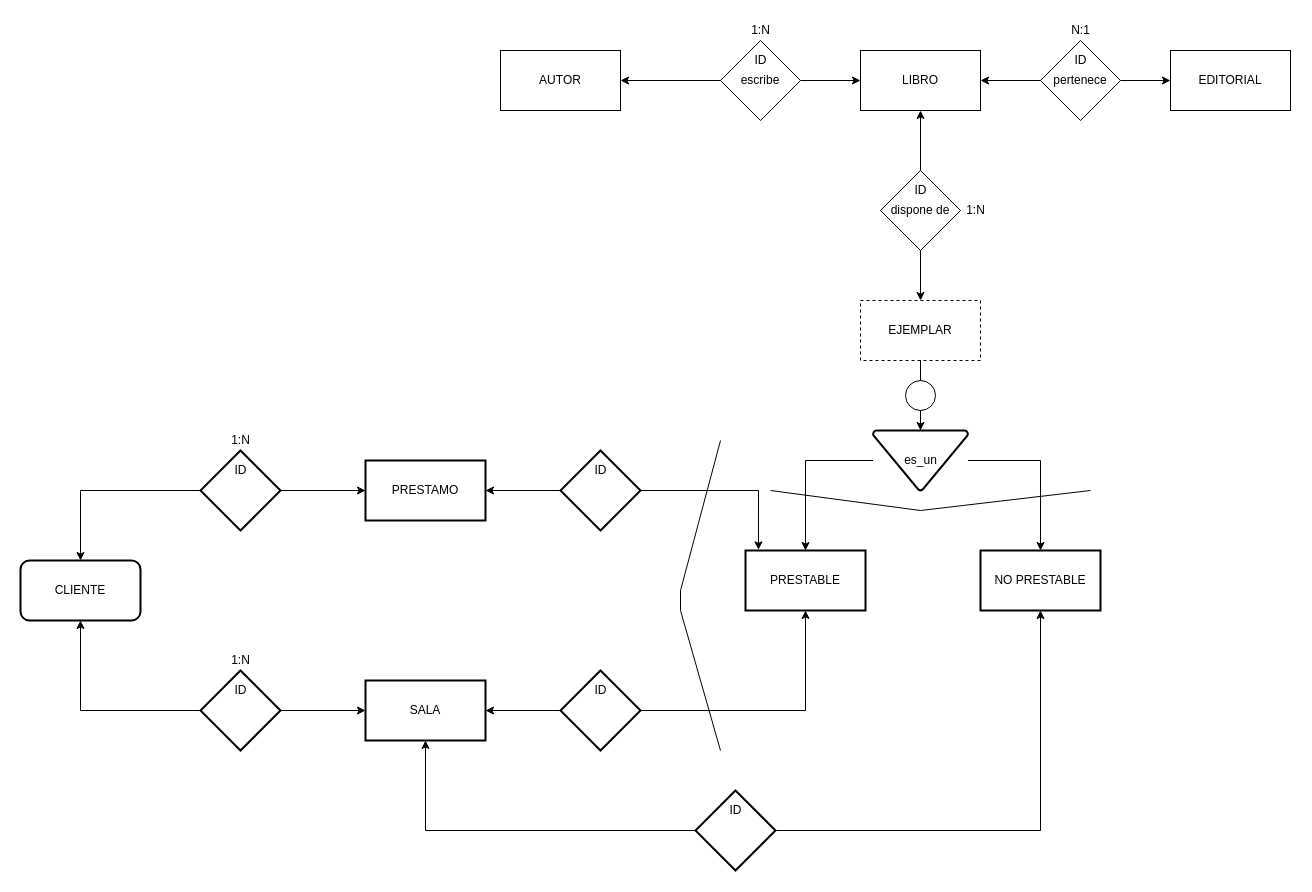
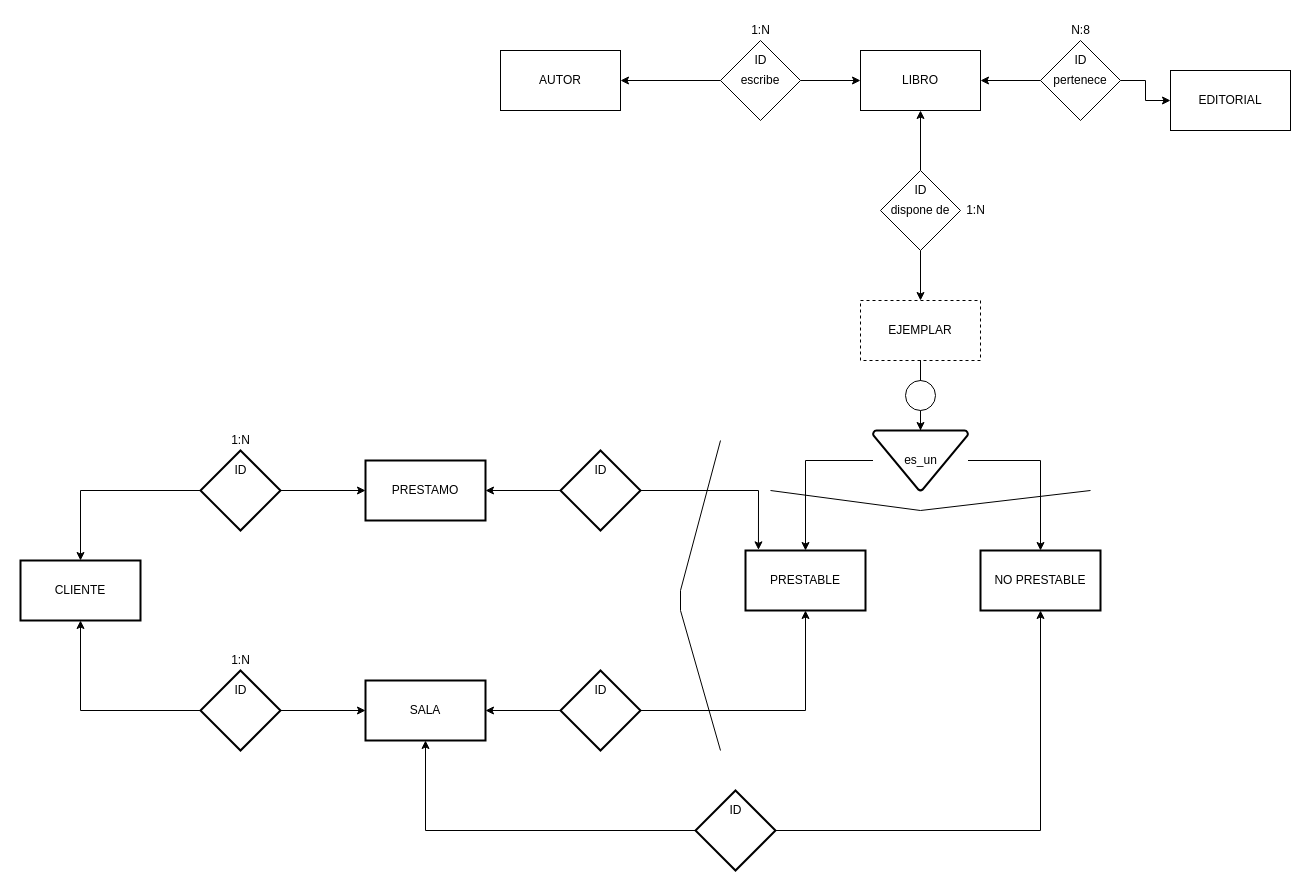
node "N:1": label "N:1" -> "N:8"
node "EDITORIAL": moved (1231, 81) -> (1231, 101)
node "CLIENTE": shape rounded rectangle -> rectangle
